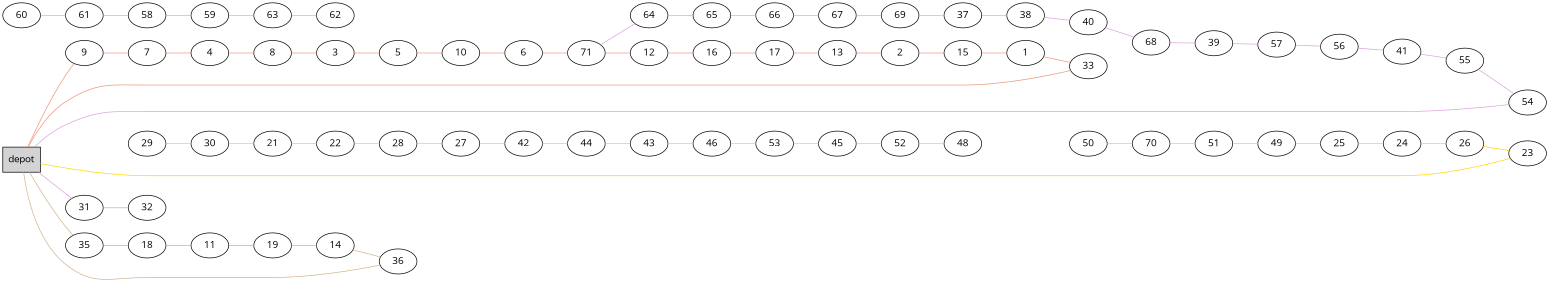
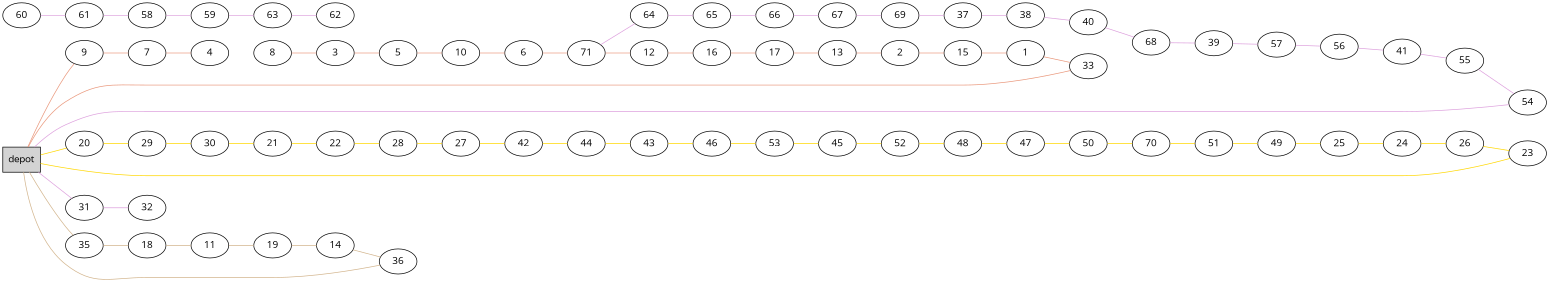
edge "4" -- "8": removed
node "20": added
node "47": added
